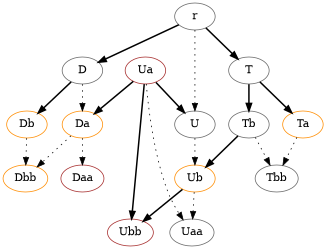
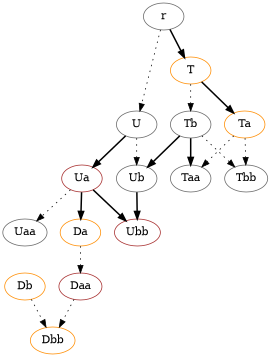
node "D": removed
node "T": color gray40 -> darkorange
edge "T" -> "Tb": style bold -> dotted
edge "Ua" -> "U": reversed
edge "Da" -> "Dbb": now "Daa" -> "Dbb"
node "Taa": added
node "Ub": color darkorange -> gray40
edge "Ub" -> "Uaa": removed
